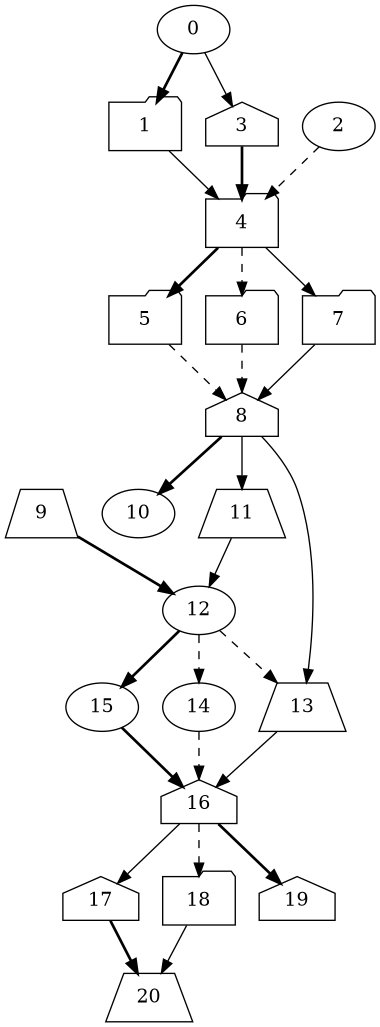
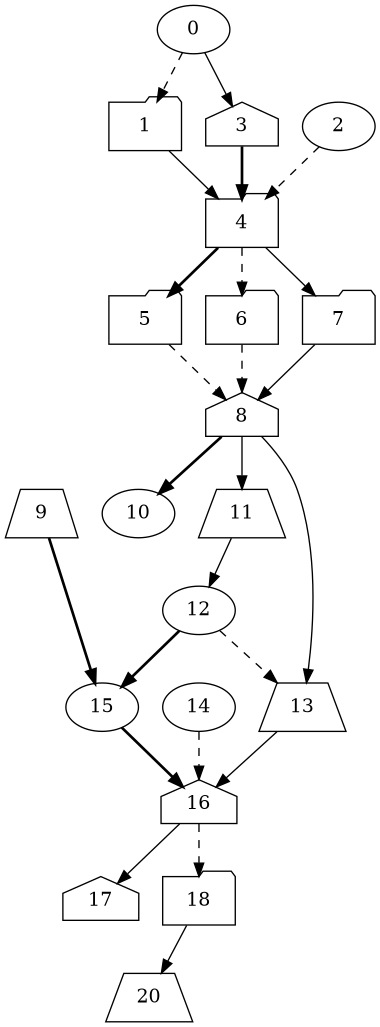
edge "0" -> "1": style bold -> dashed
edge "9" -> "12": now "9" -> "15"
edge "12" -> "14": removed
node "19": removed
edge "17" -> "20": removed
